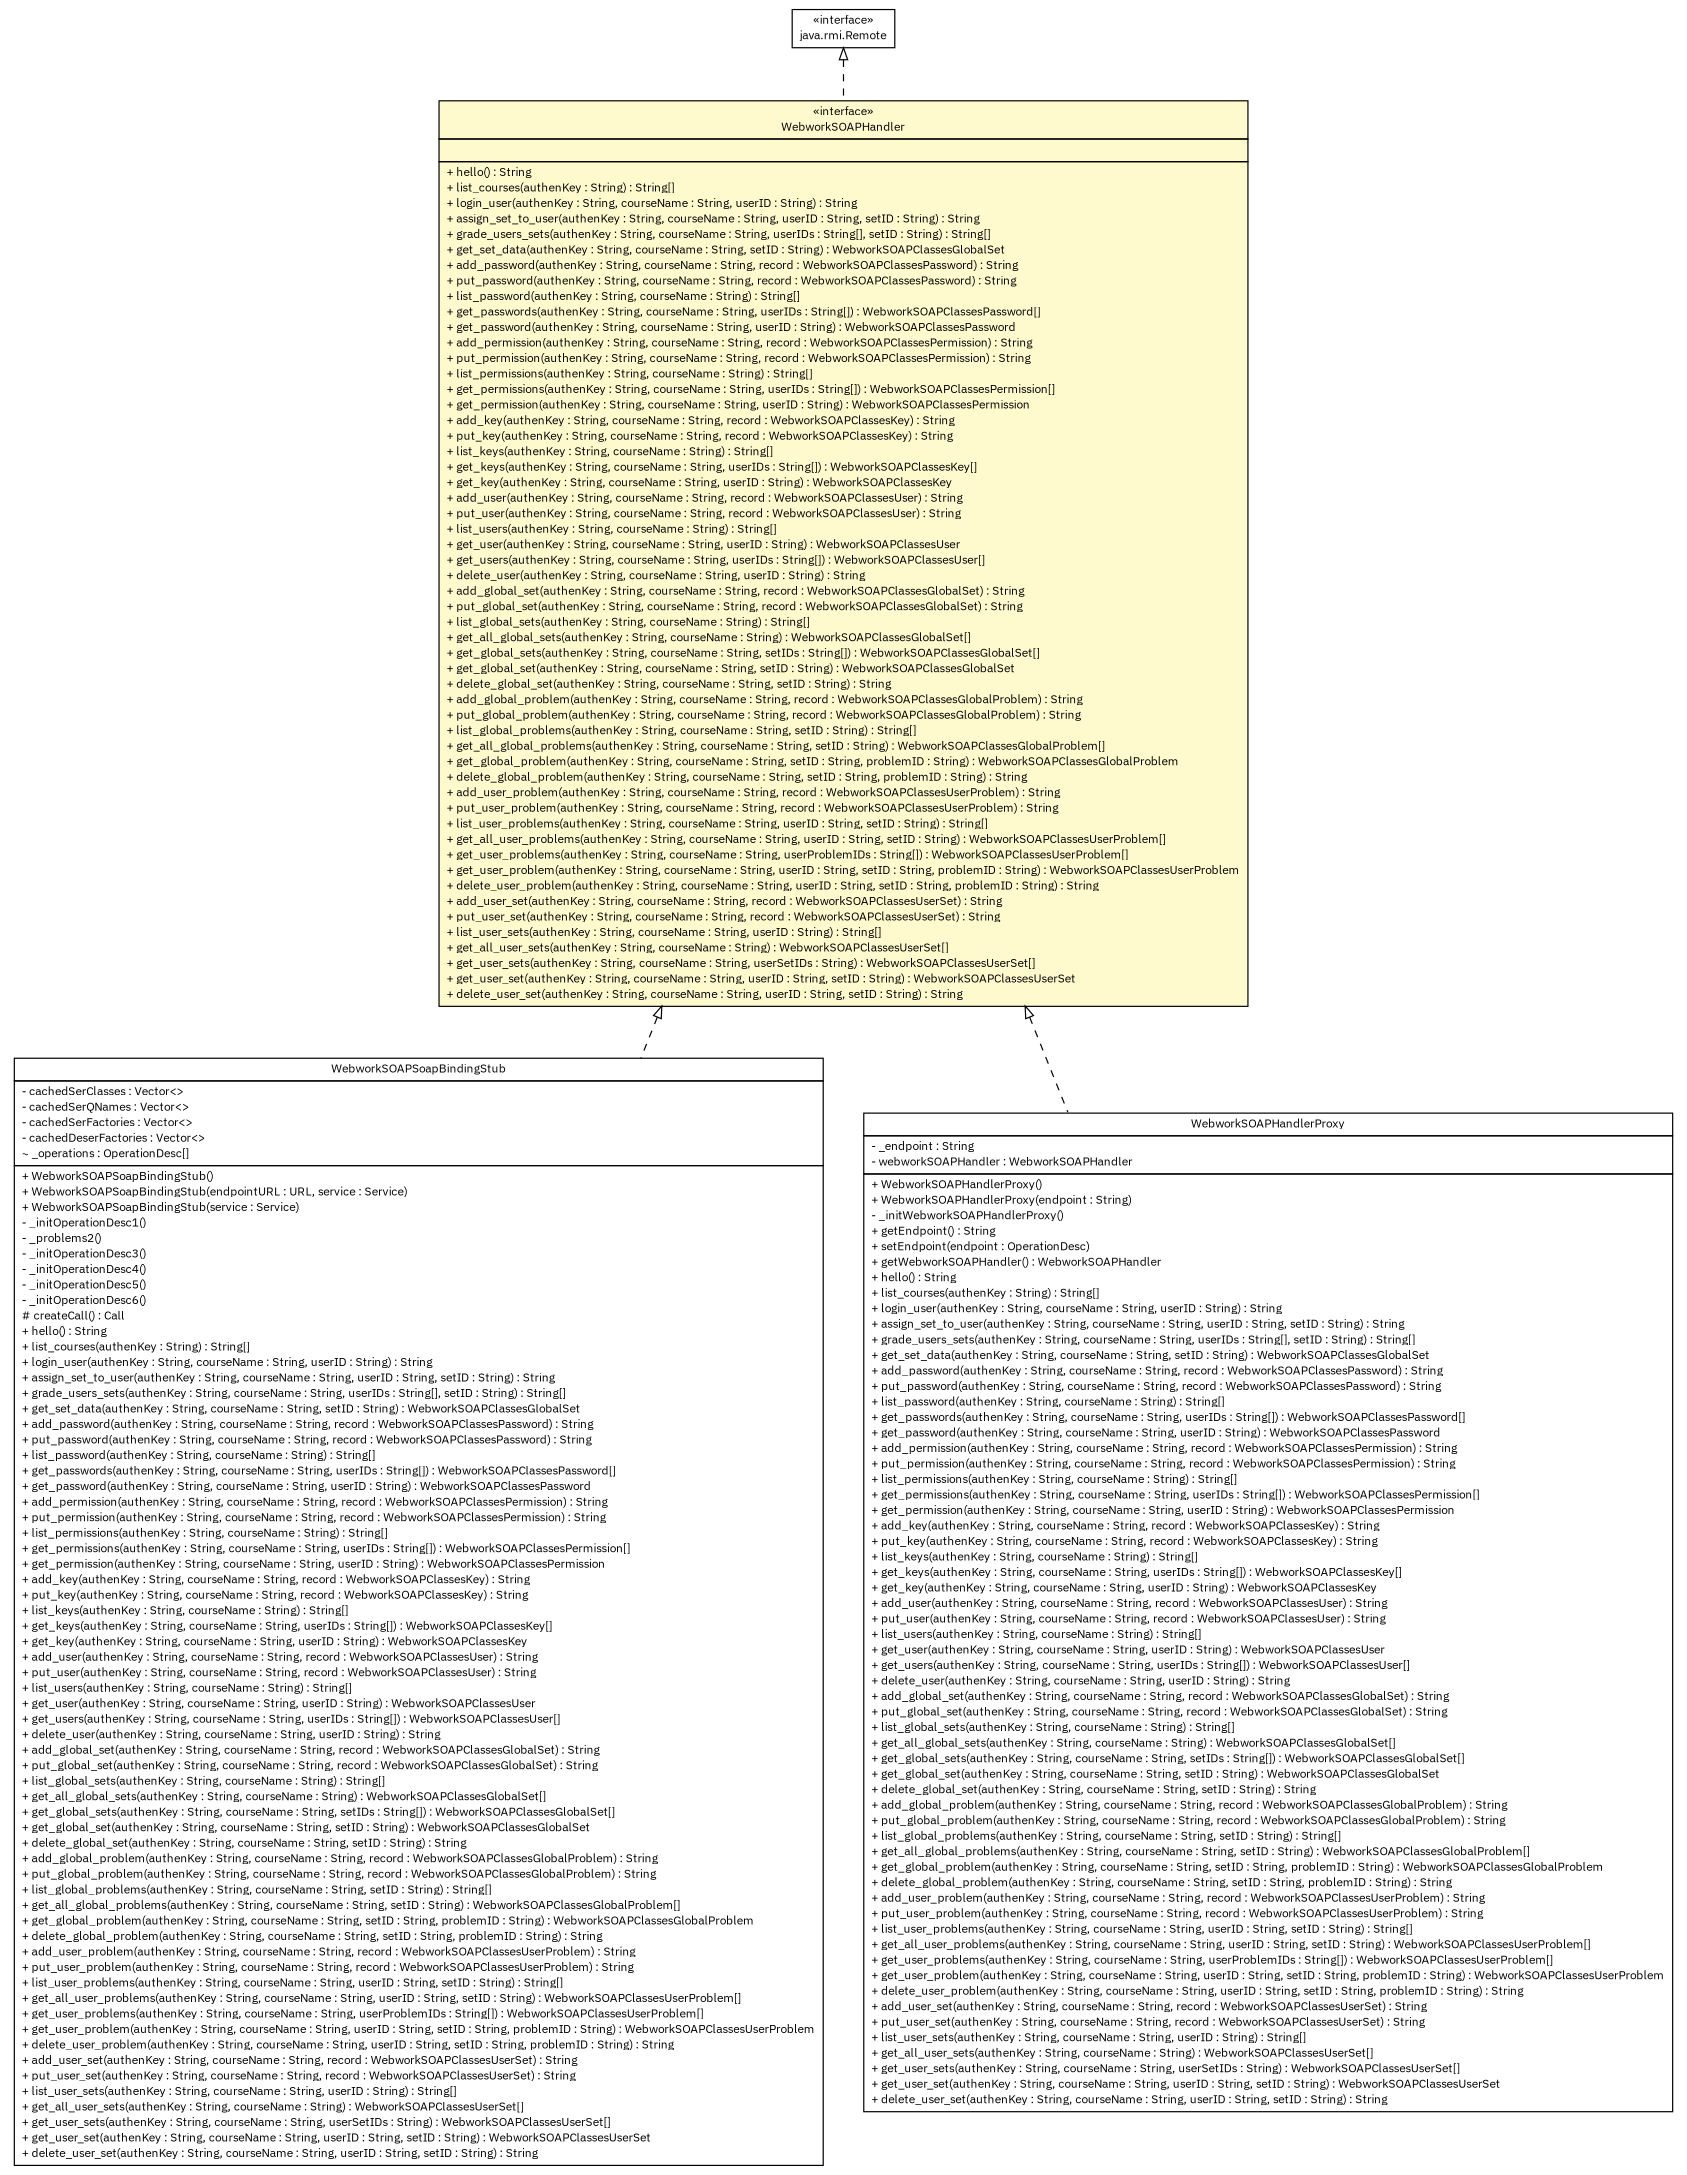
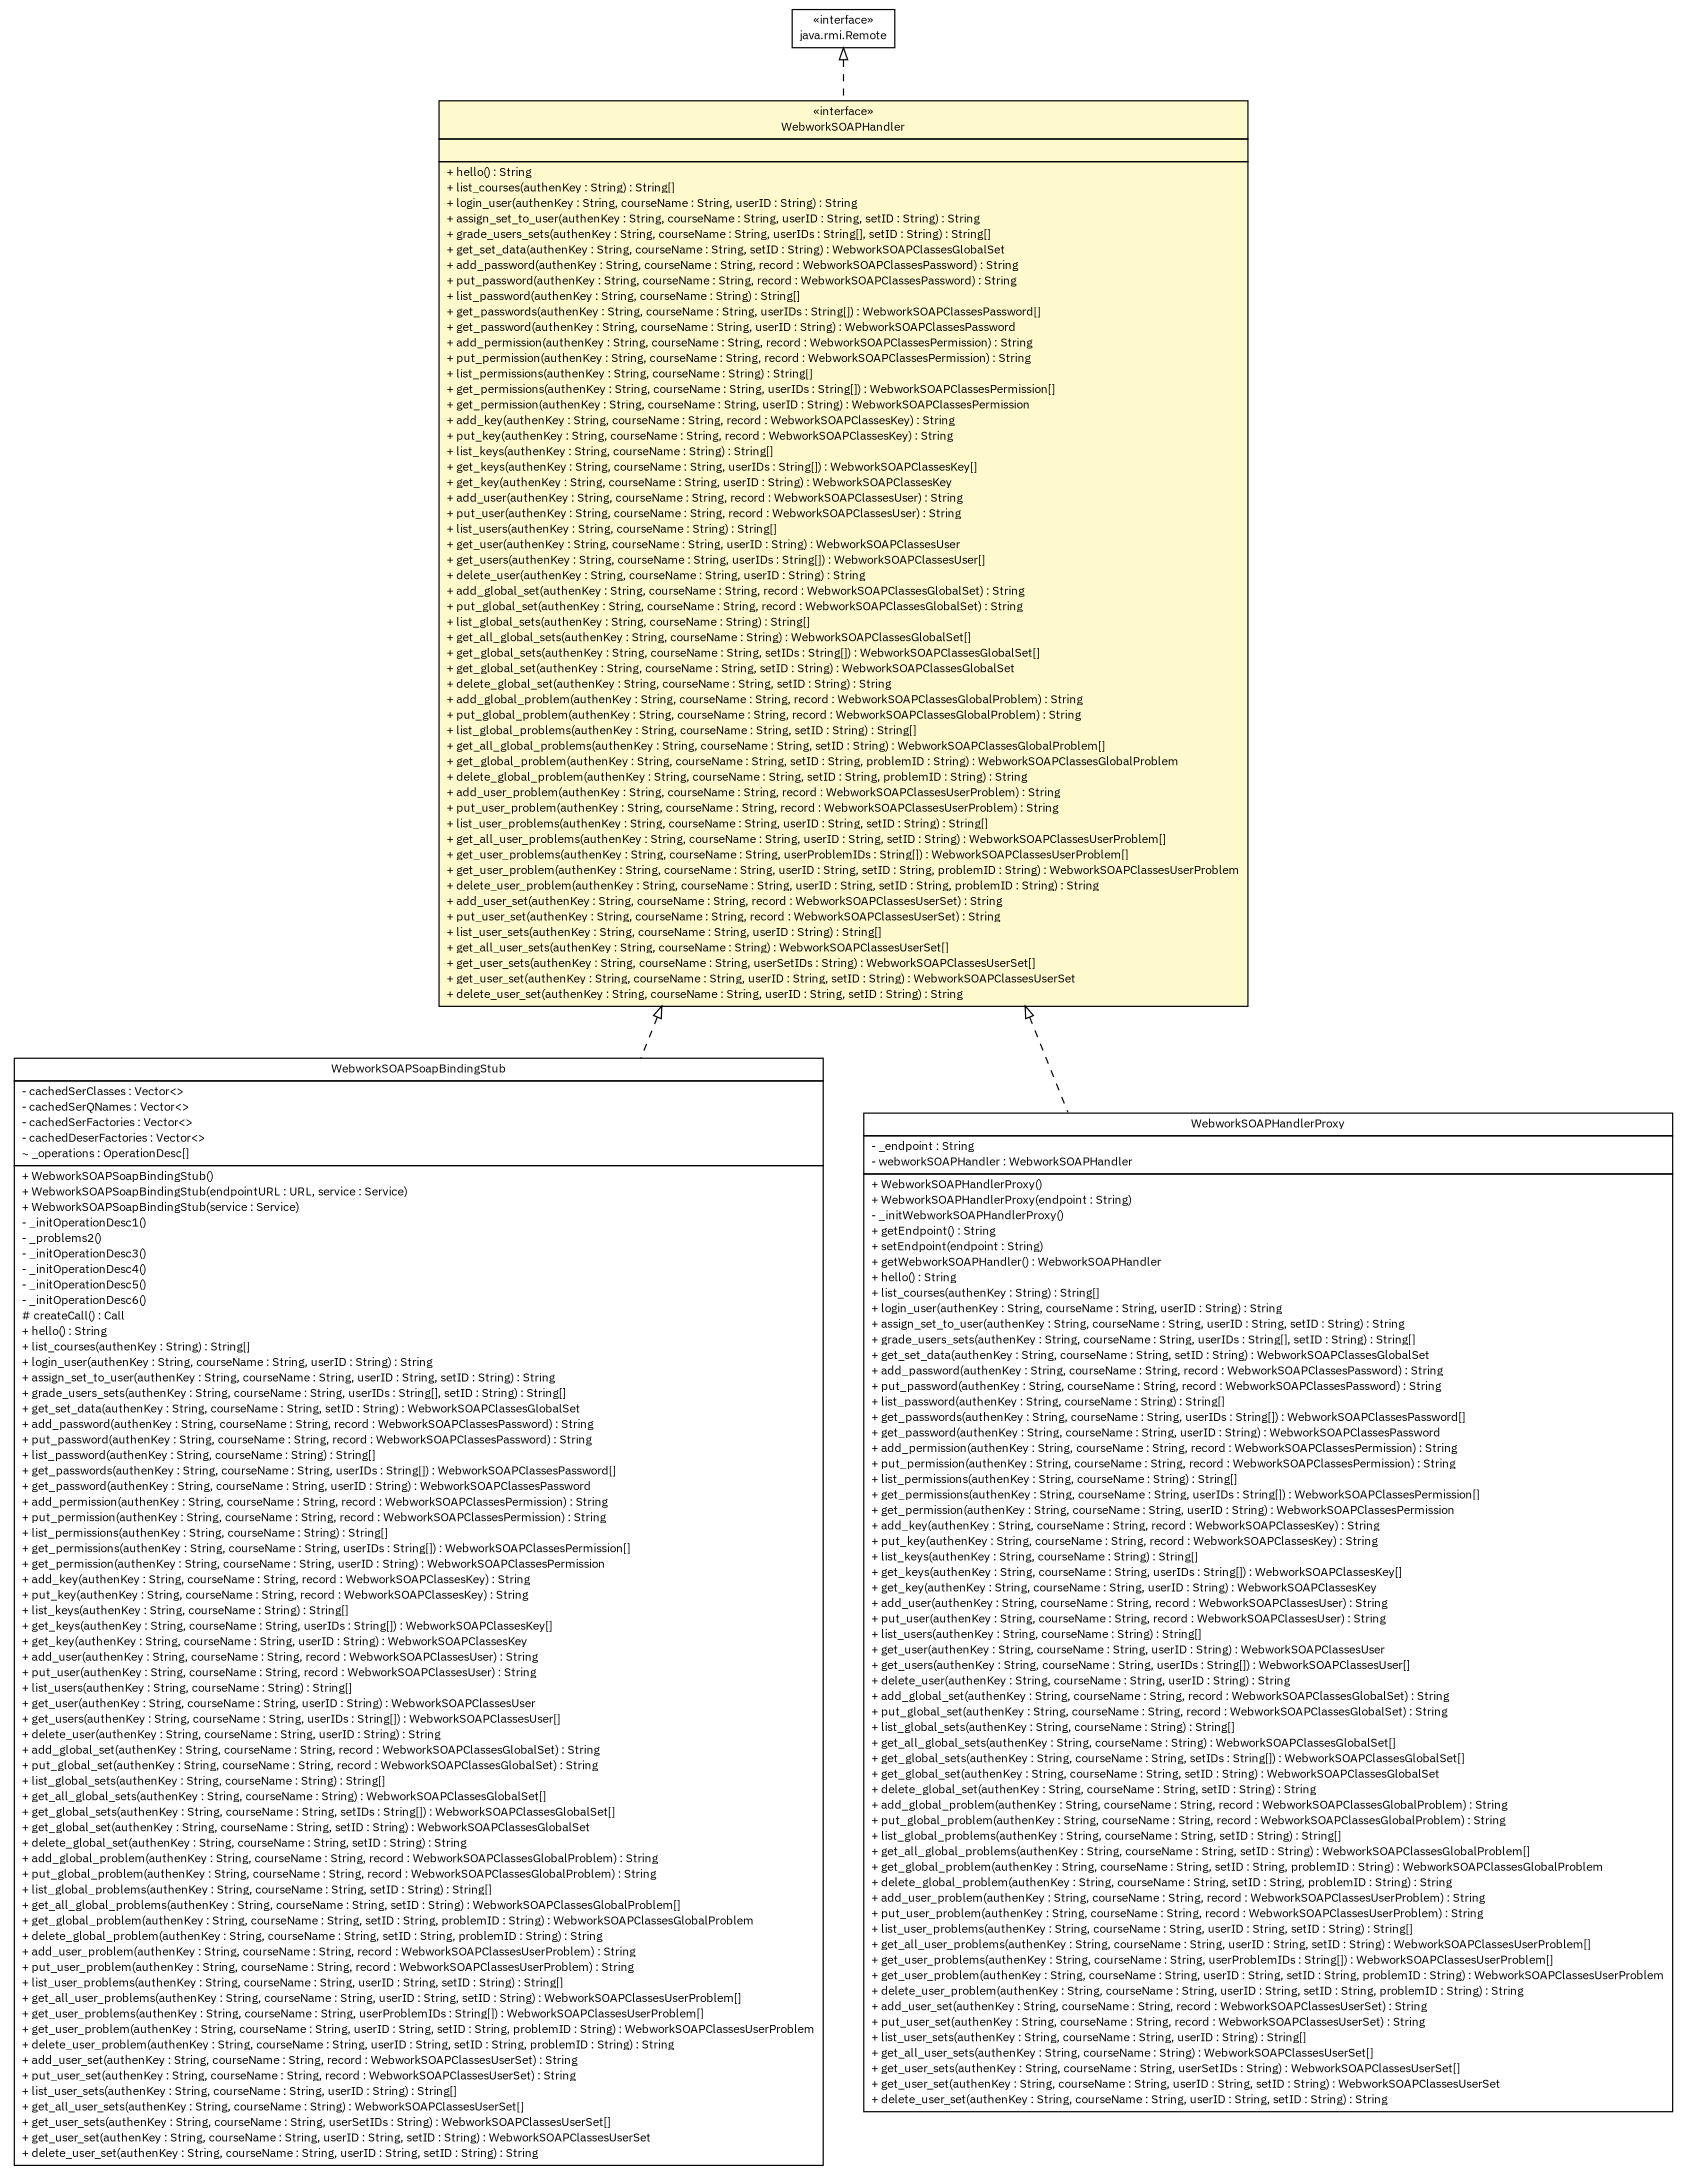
node "WebworkSOAPHandlerProxy": text "+ setEndpoint(endpoint : OperationDesc)" -> "+ setEndpoint(endpoint : String)"
